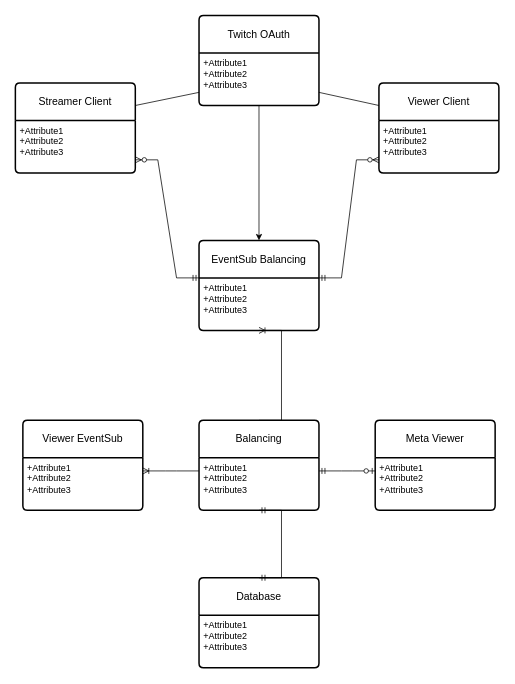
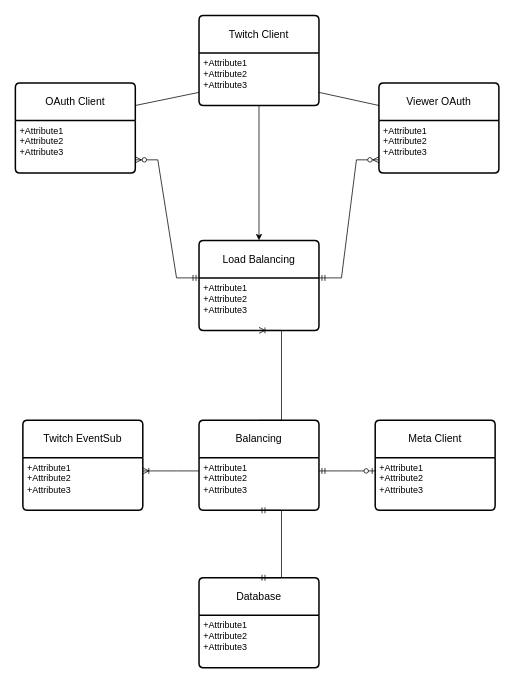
node "Twitch OAuth": label "Twitch OAuth" -> "Twitch Client"
node "Streamer Client": label "Streamer Client" -> "OAuth Client"
node "Viewer Client": label "Viewer Client" -> "Viewer OAuth"
node "EventSub Balancing": label "EventSub Balancing" -> "Load Balancing"
node "Viewer EventSub": label "Viewer EventSub" -> "Twitch EventSub"
node "Meta Viewer": label "Meta Viewer" -> "Meta Client"
